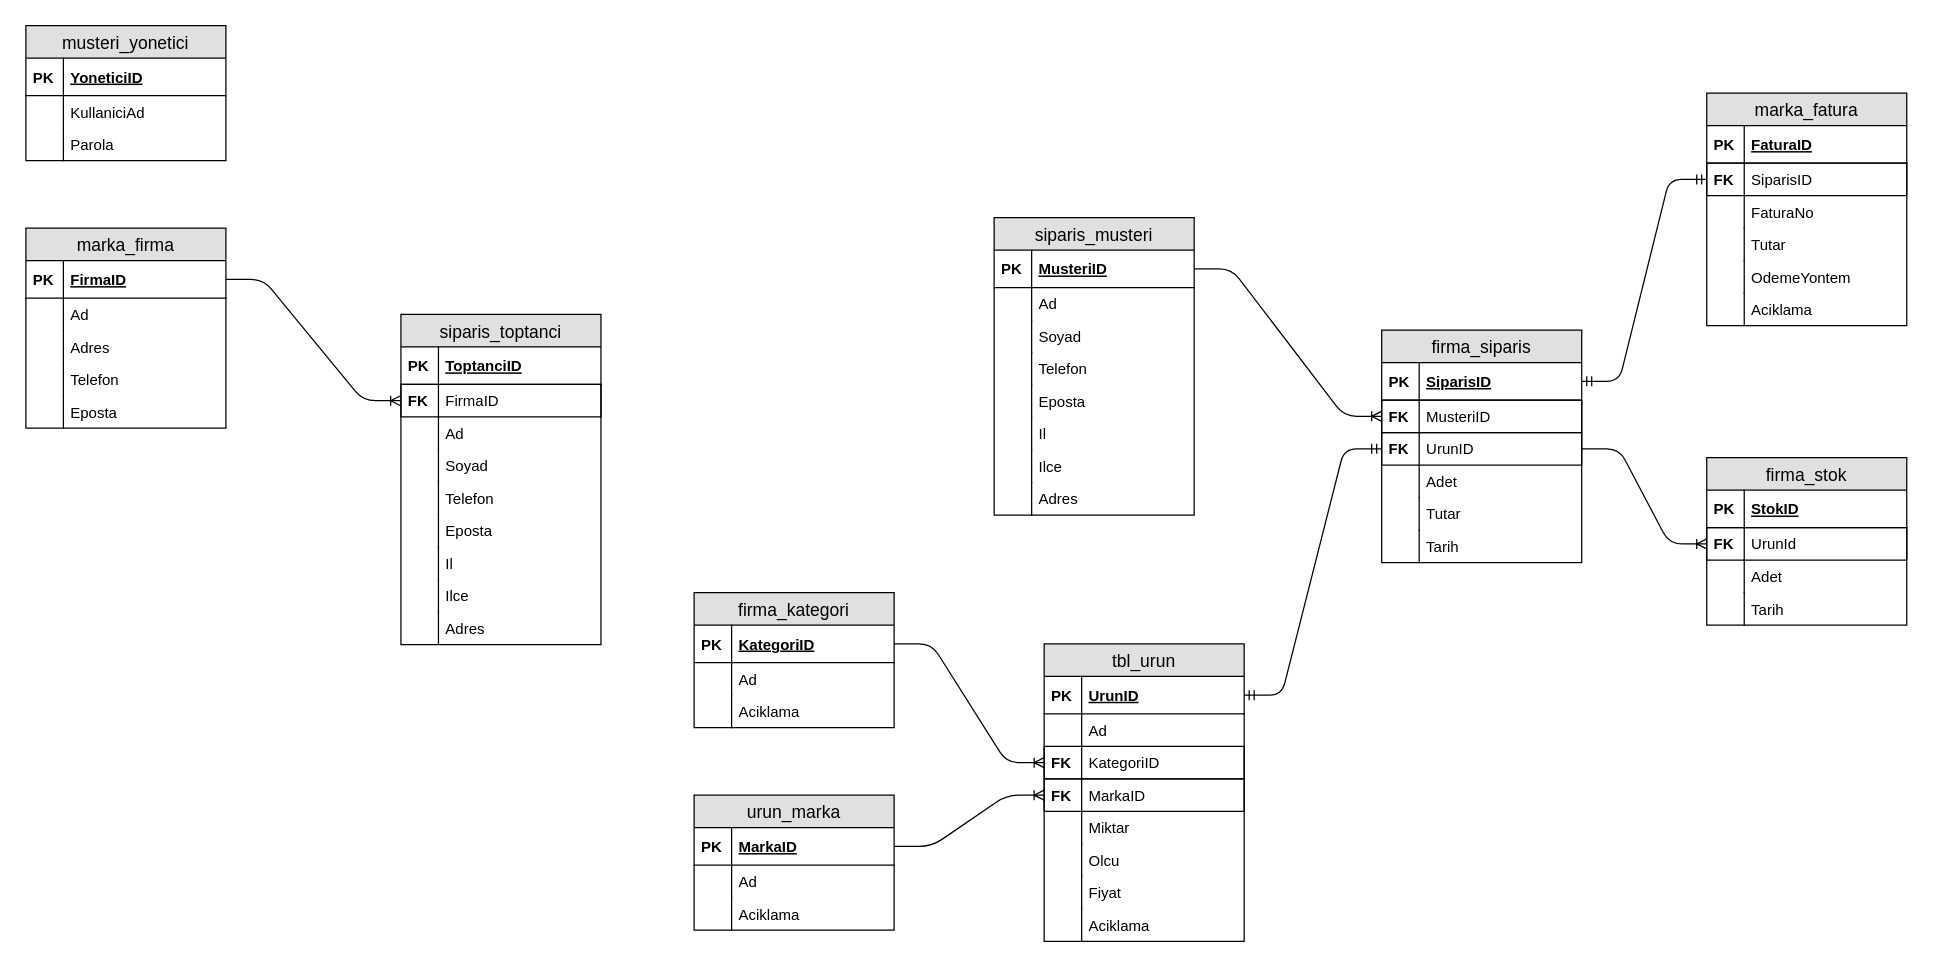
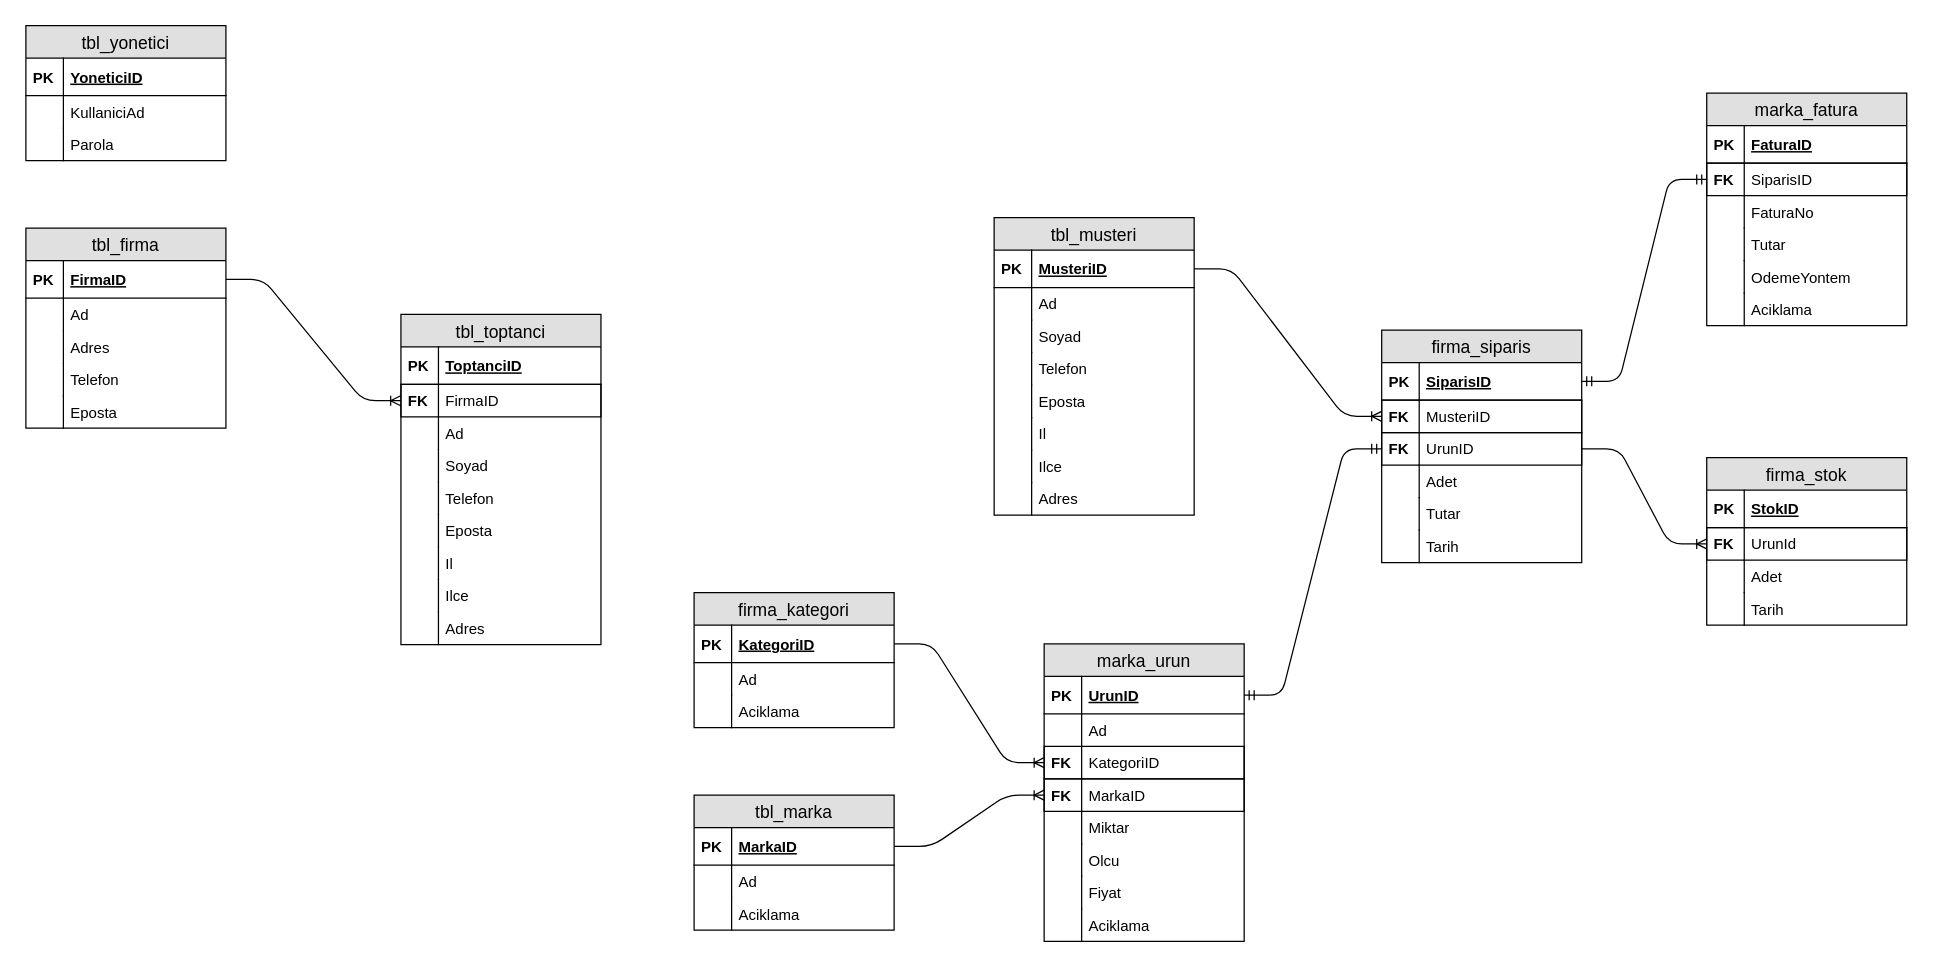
node "musteri_yonetici": label "musteri_yonetici" -> "tbl_yonetici"
node "siparis_musteri": label "siparis_musteri" -> "tbl_musteri"
node "marka_firma": label "marka_firma" -> "tbl_firma"
node "siparis_toptanci": label "siparis_toptanci" -> "tbl_toptanci"
node "tbl_urun": label "tbl_urun" -> "marka_urun"
node "urun_marka": label "urun_marka" -> "tbl_marka"
